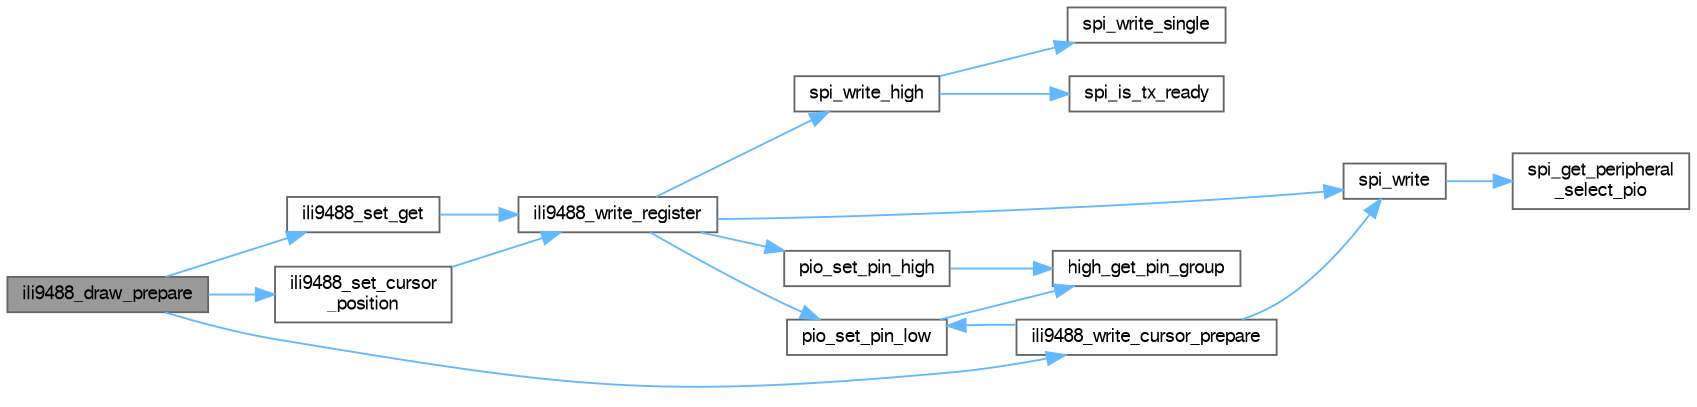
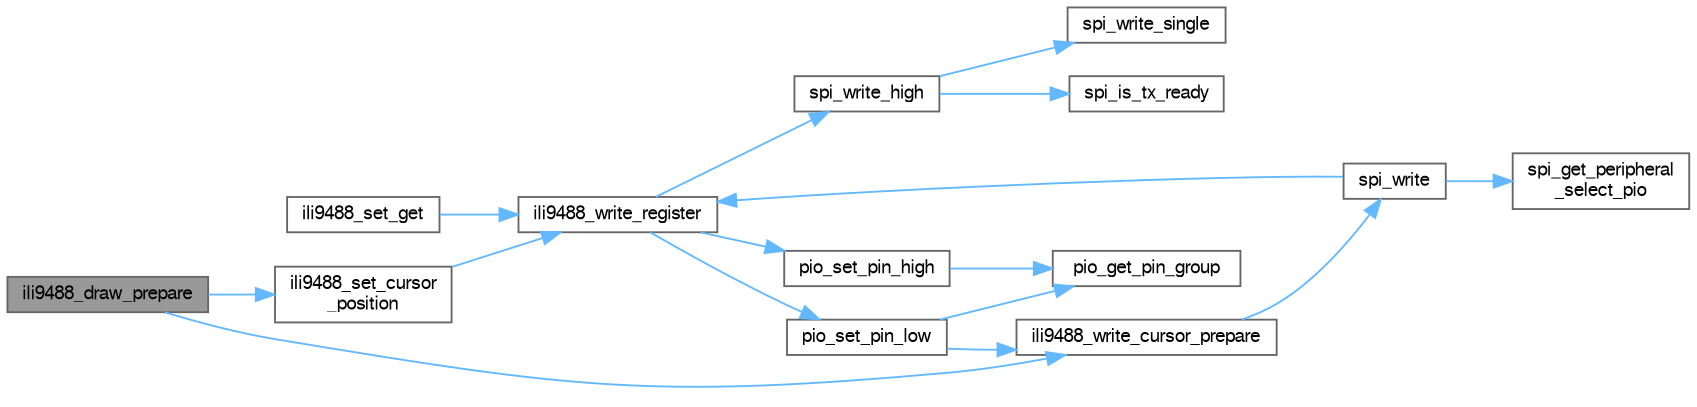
edge "ili9488_write_register" -> "spi_write": reversed
edge "ili9488_draw_prepare" -> "ili9488_set_get": removed
node "high_get_pin_group": label "high_get_pin_group" -> "pio_get_pin_group"
edge "ili9488_write_cursor_prepare" -> "pio_set_pin_low": reversed
